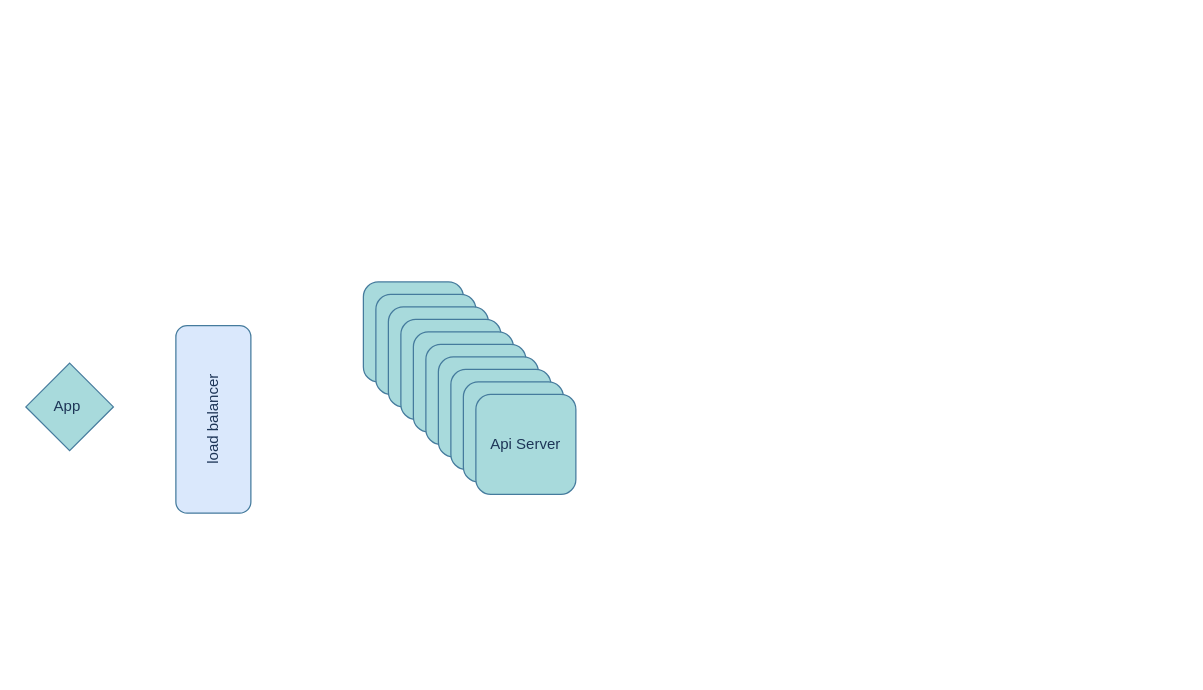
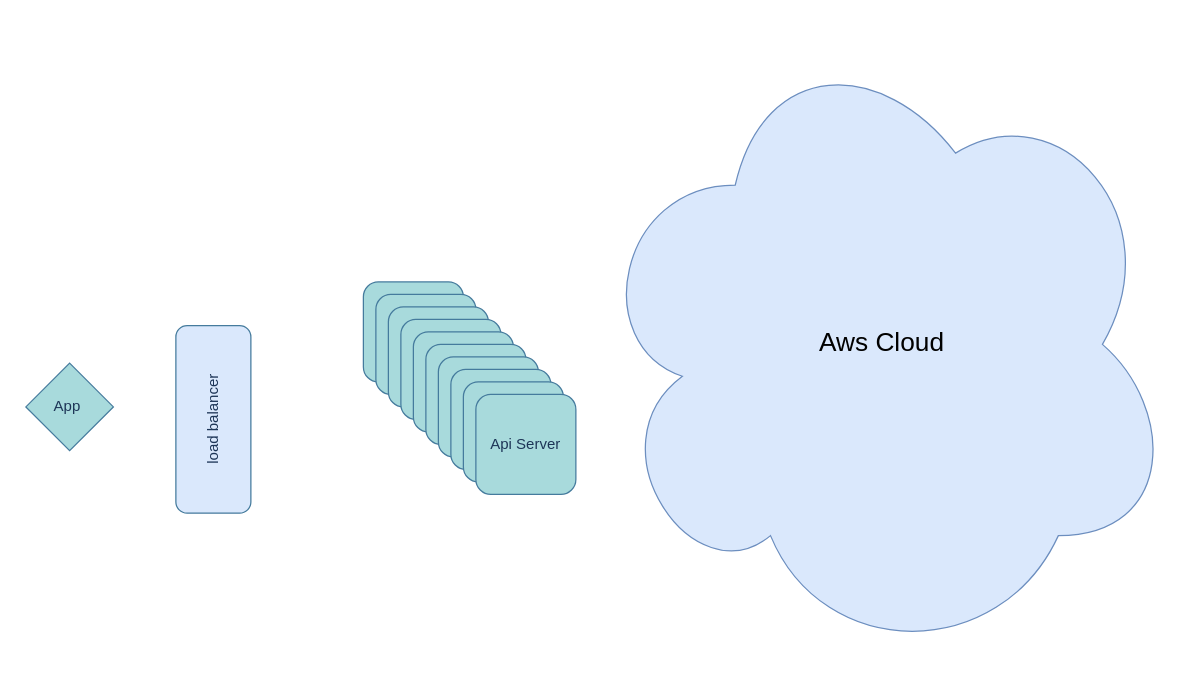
node "Aws Cloud": added
